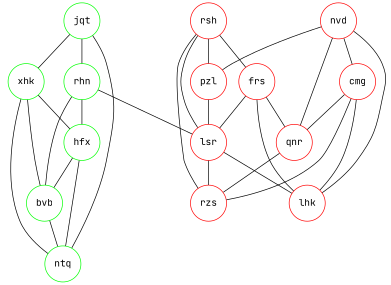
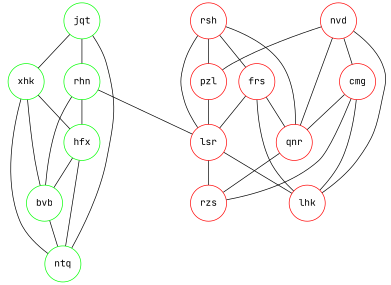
edge "rsh" -- "rzs": now "rsh" -- "qnr"
